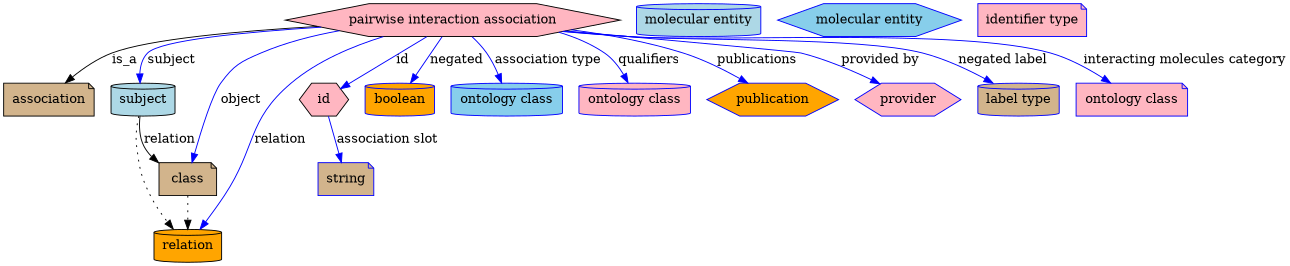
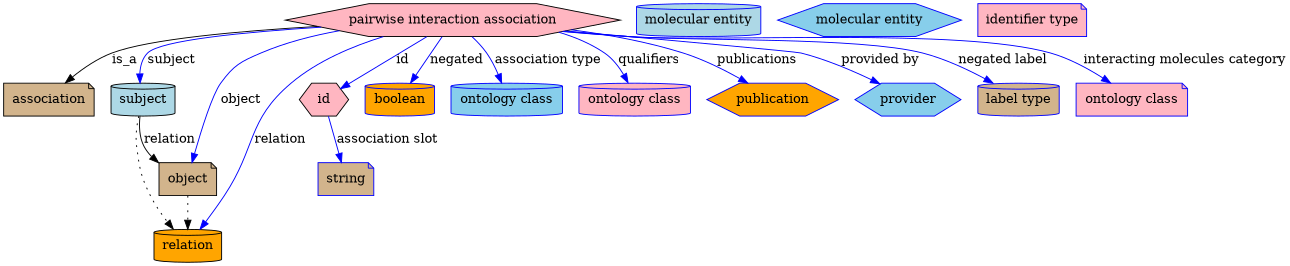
node "provider": fillcolor lightpink -> skyblue
node "class": label "class" -> "object"
